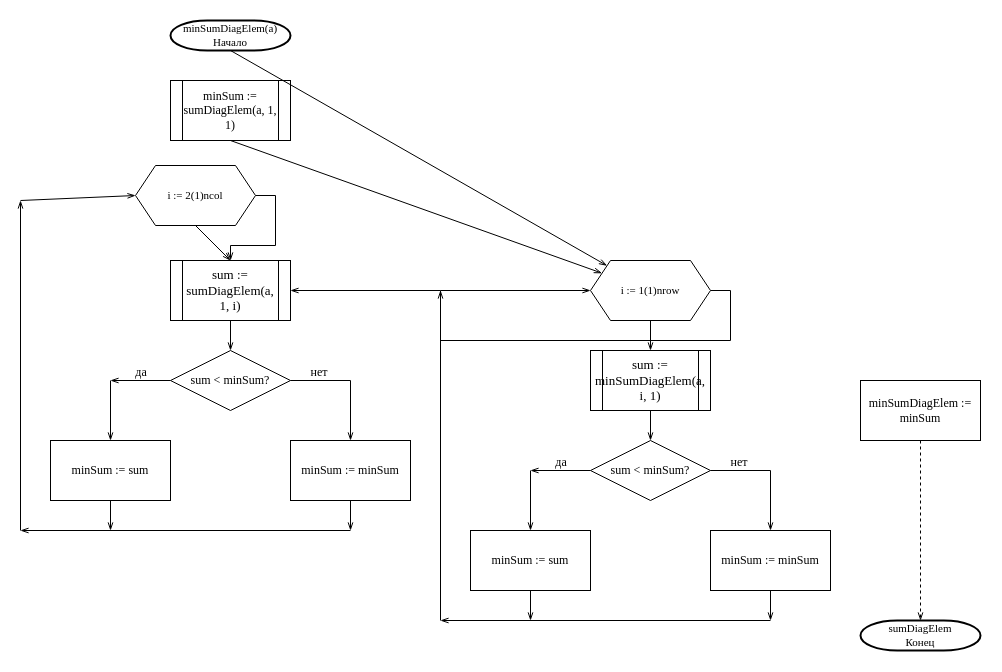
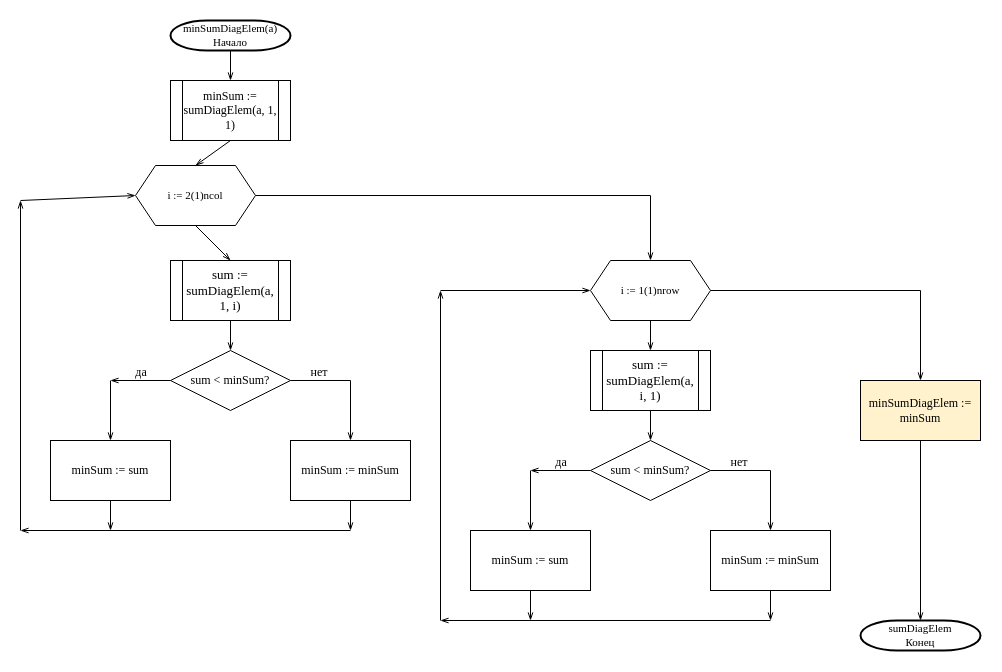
edge "minSumDiagElem(a) Начало" -> "i := 1(1)nrow": now "minSumDiagElem(a) Начало" -> "minSum := sumDiagElem(a, 1, 1)"
edge "minSum := sumDiagElem(a, 1, 1)" -> "i := 1(1)nrow": now "minSum := sumDiagElem(a, 1, 1)" -> "i := 2(1)ncol"
edge "i := 2(1)ncol" -> "sum := sumDiagElem(a, 1, i)": now "i := 2(1)ncol" -> "i := 1(1)nrow"
edge "i := 1(1)nrow" -> "sum := sumDiagElem(a, 1, i)": now "i := 1(1)nrow" -> "minSumDiagElem := minSum"
node "sum := minSumDiagElem(a, i, 1)": label "sum := minSumDiagElem(a, i, 1)" -> "sum := sumDiagElem(a, i, 1)"
node "minSumDiagElem := minSum": fillcolor #ffffff -> #fff2cc
edge "minSumDiagElem := minSum" -> "sumDiagElem Конец": style dashed -> solid
